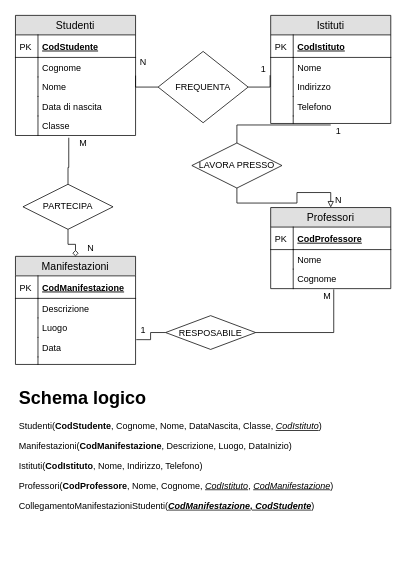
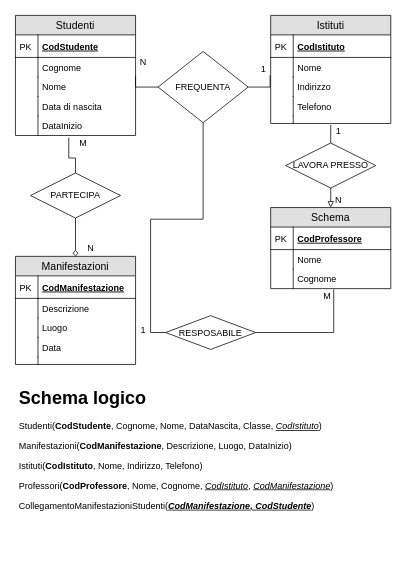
node "Classe": label "Classe" -> "DataInizio"
node "LAVORA PRESSO": moved (237, 165) -> (330, 165)
node "PARTECIPA": moved (68, 207) -> (75, 195)
node "Professori": label "Professori" -> "Schema"
edge "RESPOSABILE" -- "Data": now "RESPOSABILE" -- "FREQUENTA"
